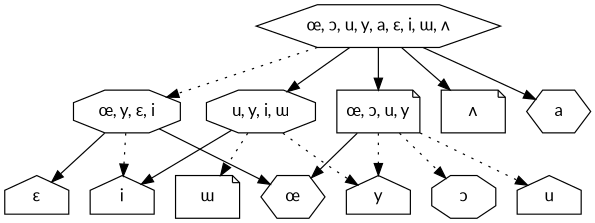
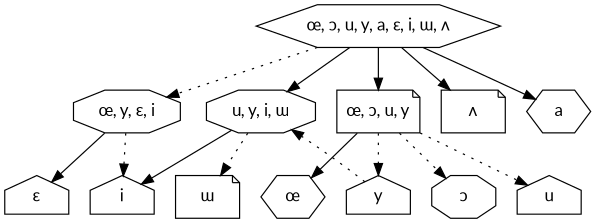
edge "œ, y, ɛ, i" -> "œ": removed
edge "u, y, i, ɯ" -> "y": reversed
